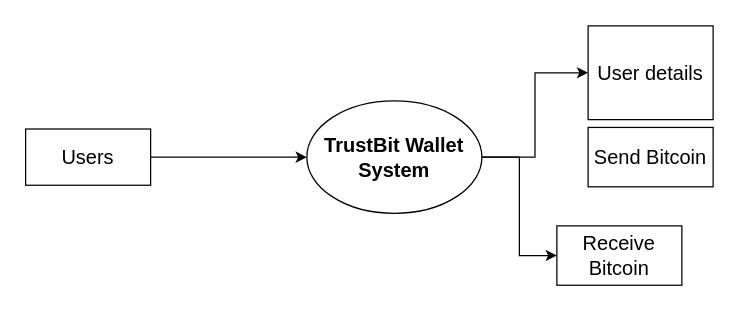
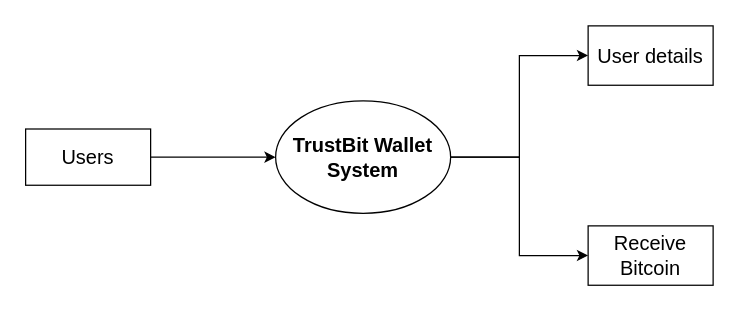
node "User details": size 125x94 -> 125x59
node "TrustBit Wallet System": moved (394, 157) -> (363, 157)
node "Send Bitcoin": removed
node "Receive Bitcoin": moved (619, 255) -> (651, 255)
